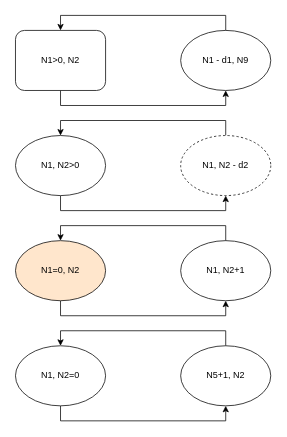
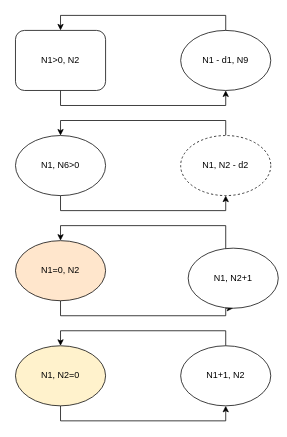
node "N1, N2>0": label "N1, N2>0" -> "N1, N6>0"
node "N1, N2+1": moved (225, 270) -> (233, 278)
node "N1, N2=0": fillcolor #ffffff -> #fff2cc
node "N5+1, N2": label "N5+1, N2" -> "N1+1, N2"
